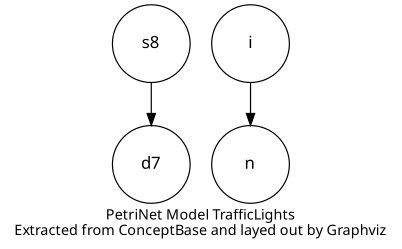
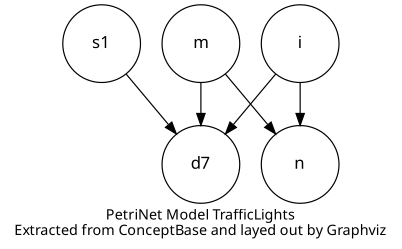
node "s8": label "s8" -> "s1"
node "m": added
edge "i" -> "d7": added
